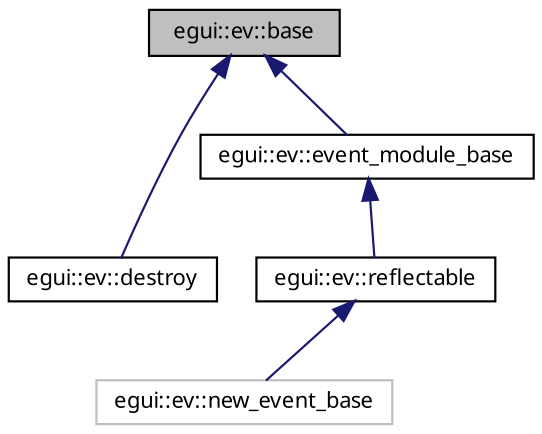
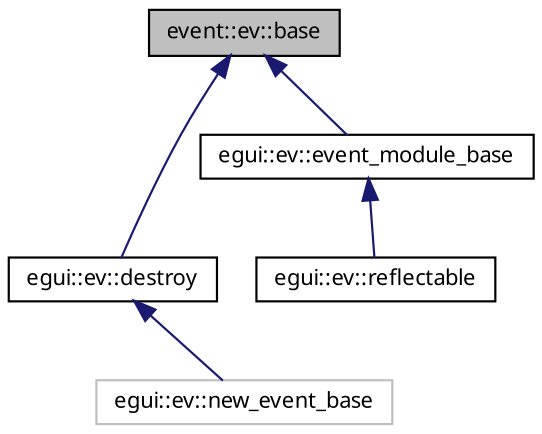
node "egui::ev::base": label "egui::ev::base" -> "event::ev::base"
edge "egui::ev::new_event_base" -> "egui::ev::reflectable": now "egui::ev::new_event_base" -> "egui::ev::destroy"
